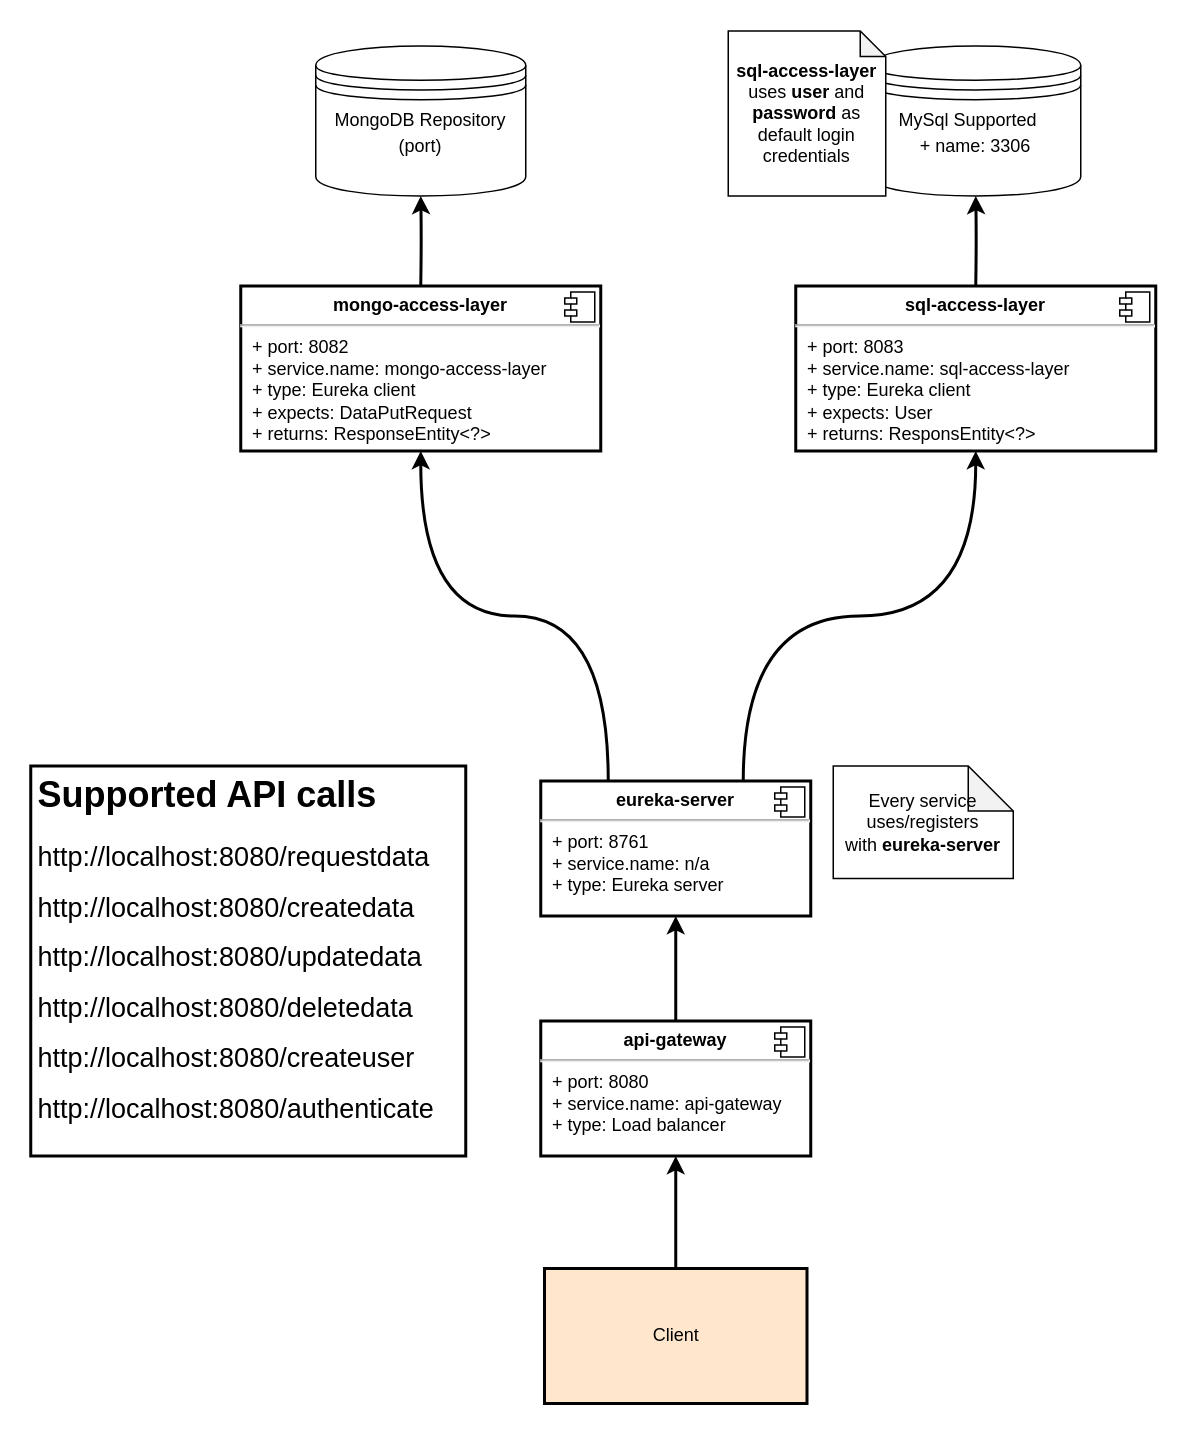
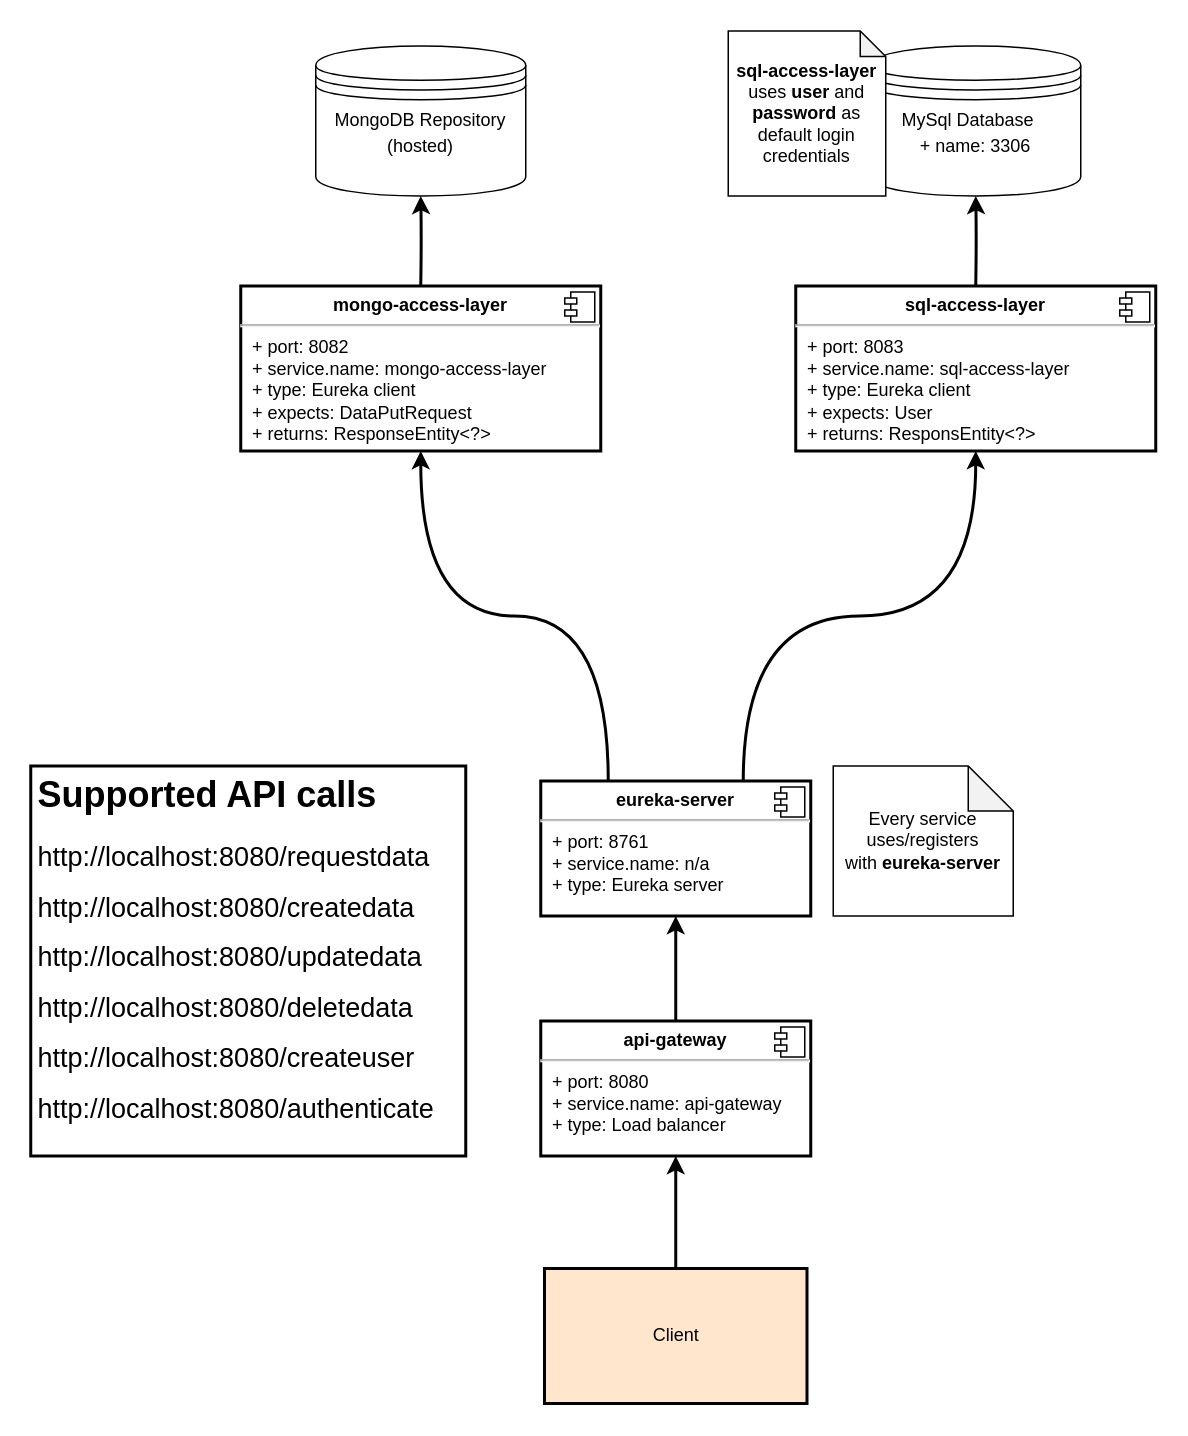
node "MySql Supported": label "MySql Supported" -> "MySql Database"
node "(port)": label "(port)" -> "(hosted)"
node "Every service uses/registers with eureka-server": size 180x113 -> 180x150
